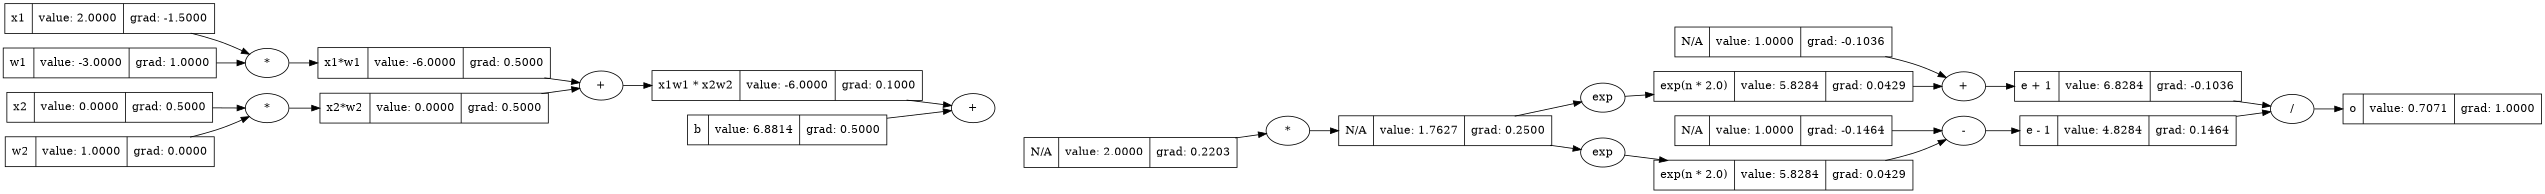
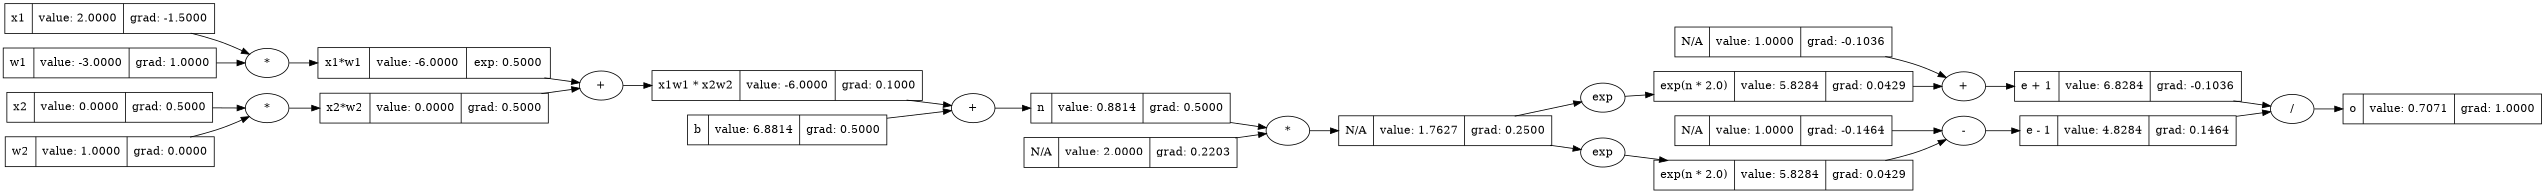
node "x1*w1": text "grad: 0.5000" -> "exp: 0.5000"
node "n": added
